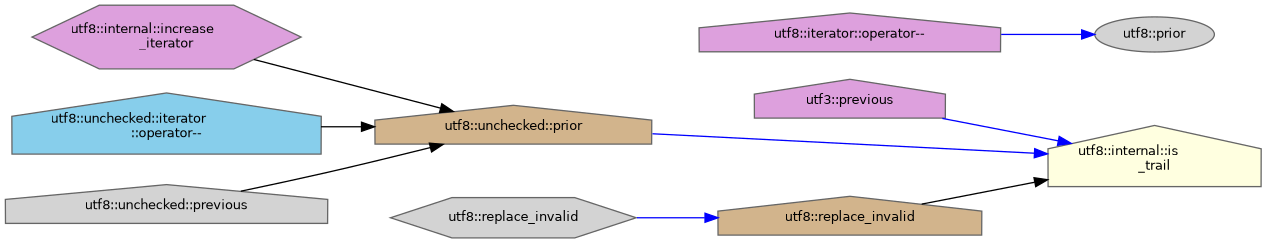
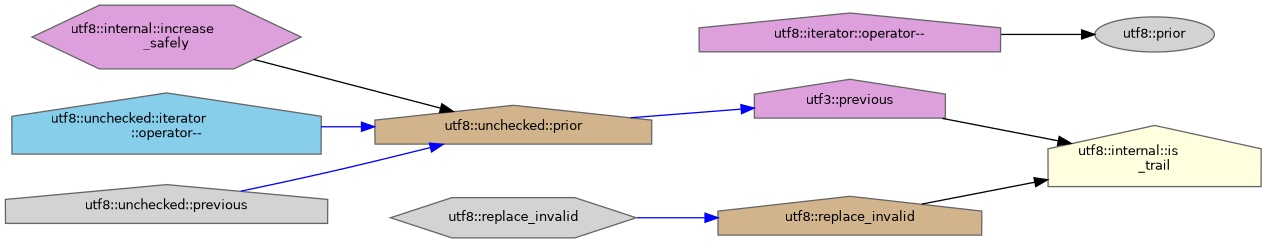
edge "utf8::iterator::operator--" -> "utf8::prior": color blue -> black
node "utf8::internal::increase _iterator": label "utf8::internal::increase _iterator" -> "utf8::internal::increase _safely"
edge "utf8::unchecked::iterator ::operator--" -> "utf8::unchecked::prior": color black -> blue
edge "utf3::previous" -> "utf8::internal::is _trail": color blue -> black
edge "utf8::unchecked::prior" -> "utf8::internal::is _trail": now "utf8::unchecked::prior" -> "utf3::previous"
edge "utf8::unchecked::previous" -> "utf8::unchecked::prior": color black -> blue
